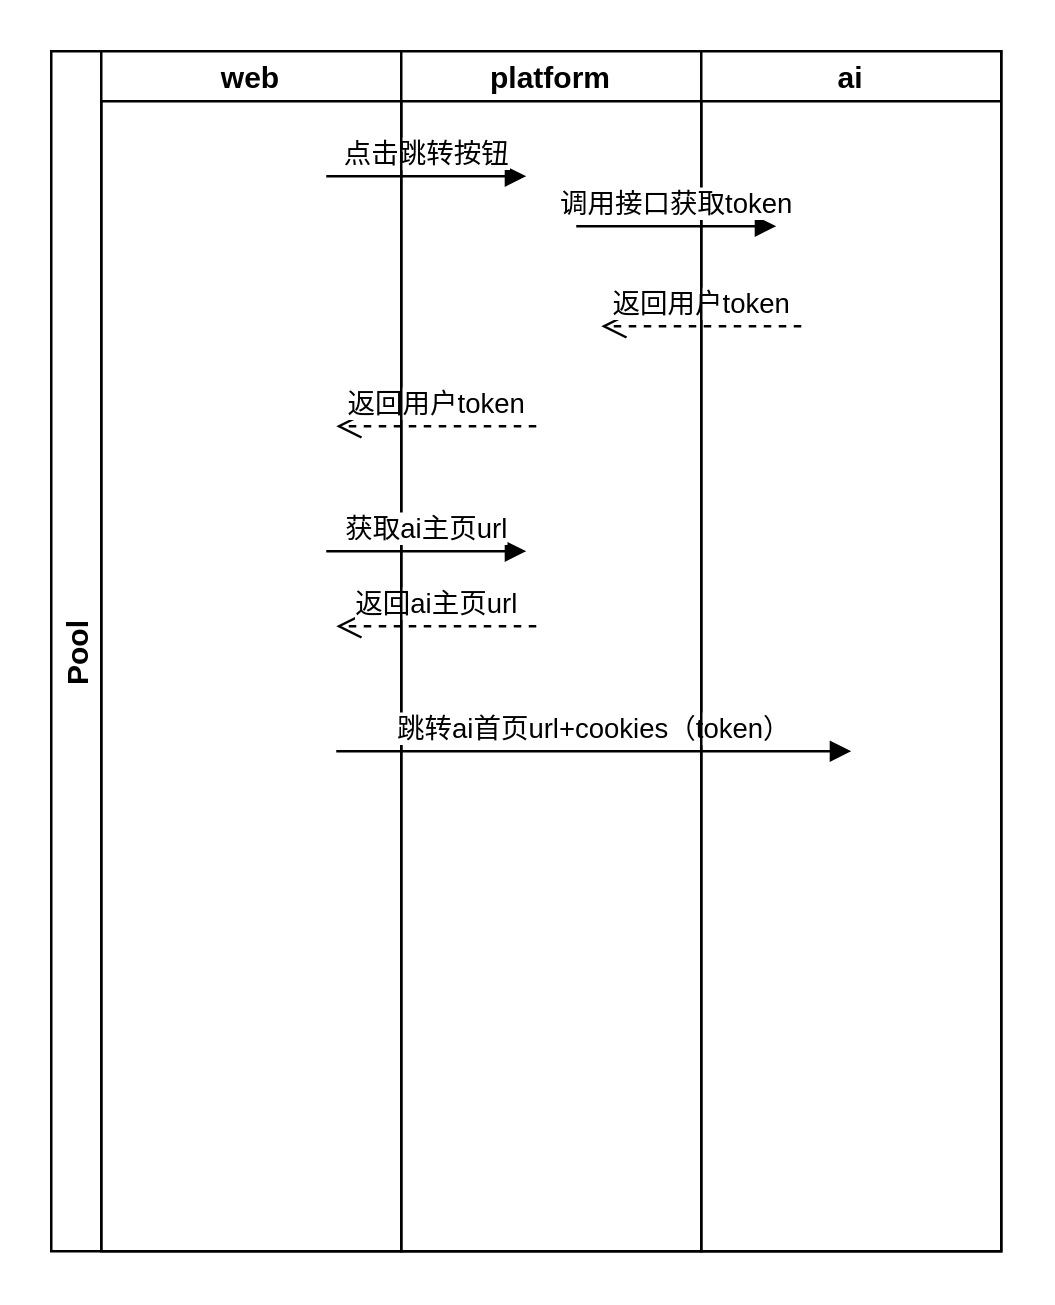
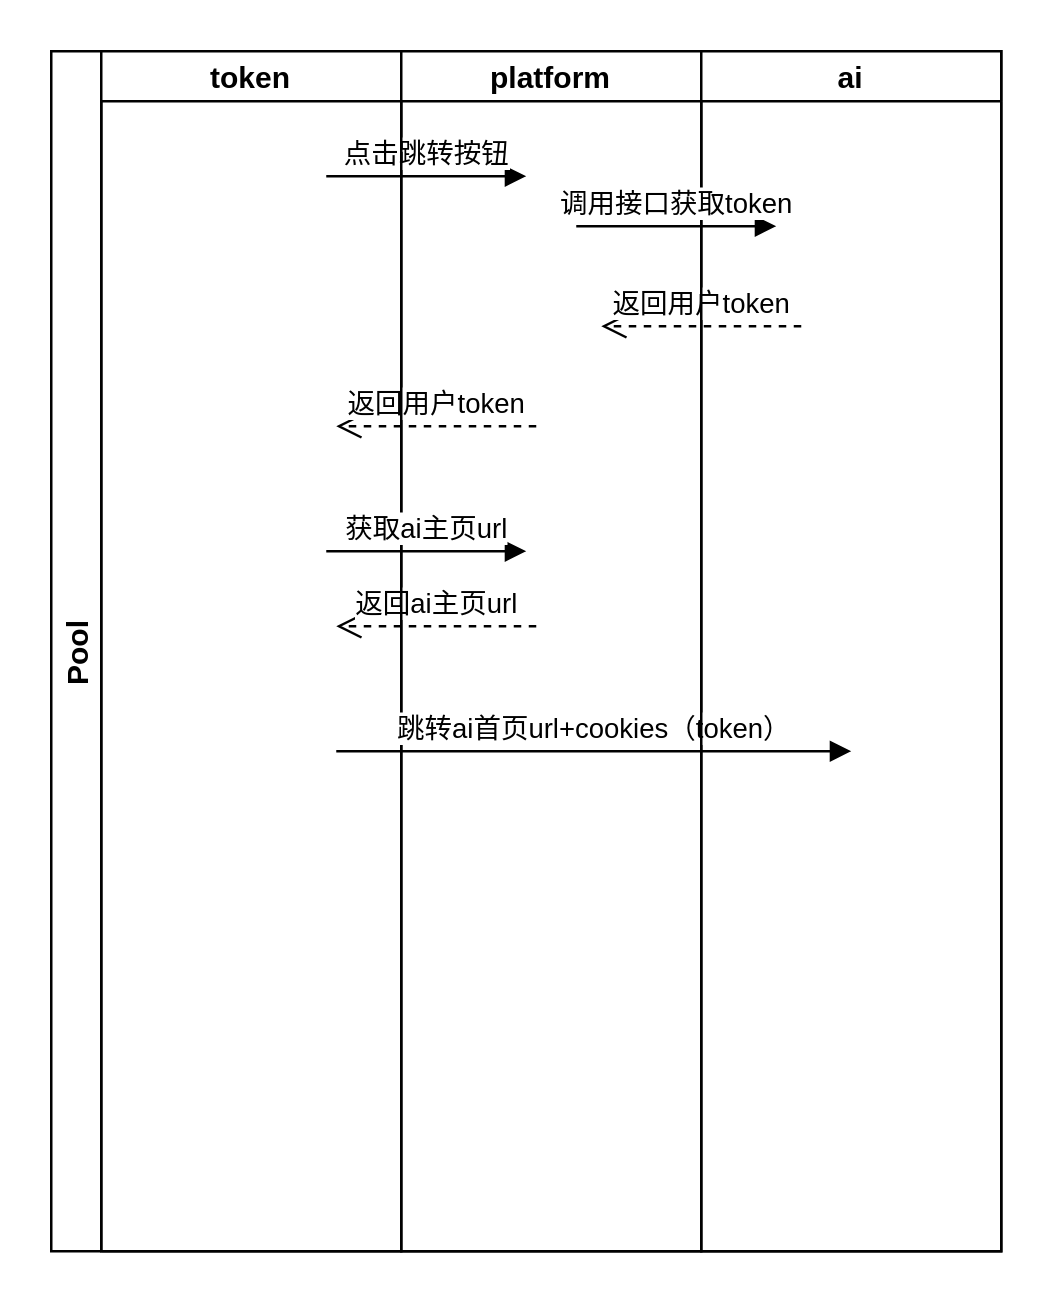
node "web": label "web" -> "token"
